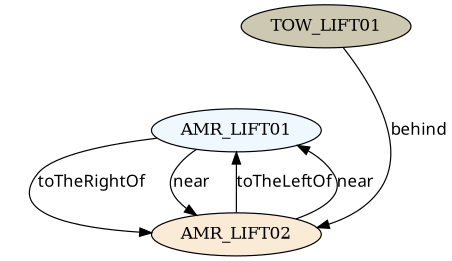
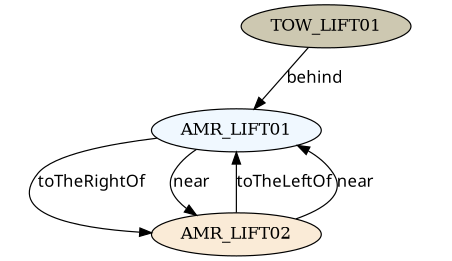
edge "TOW_LIFT01" -> "AMR_LIFT02": now "TOW_LIFT01" -> "AMR_LIFT01"
